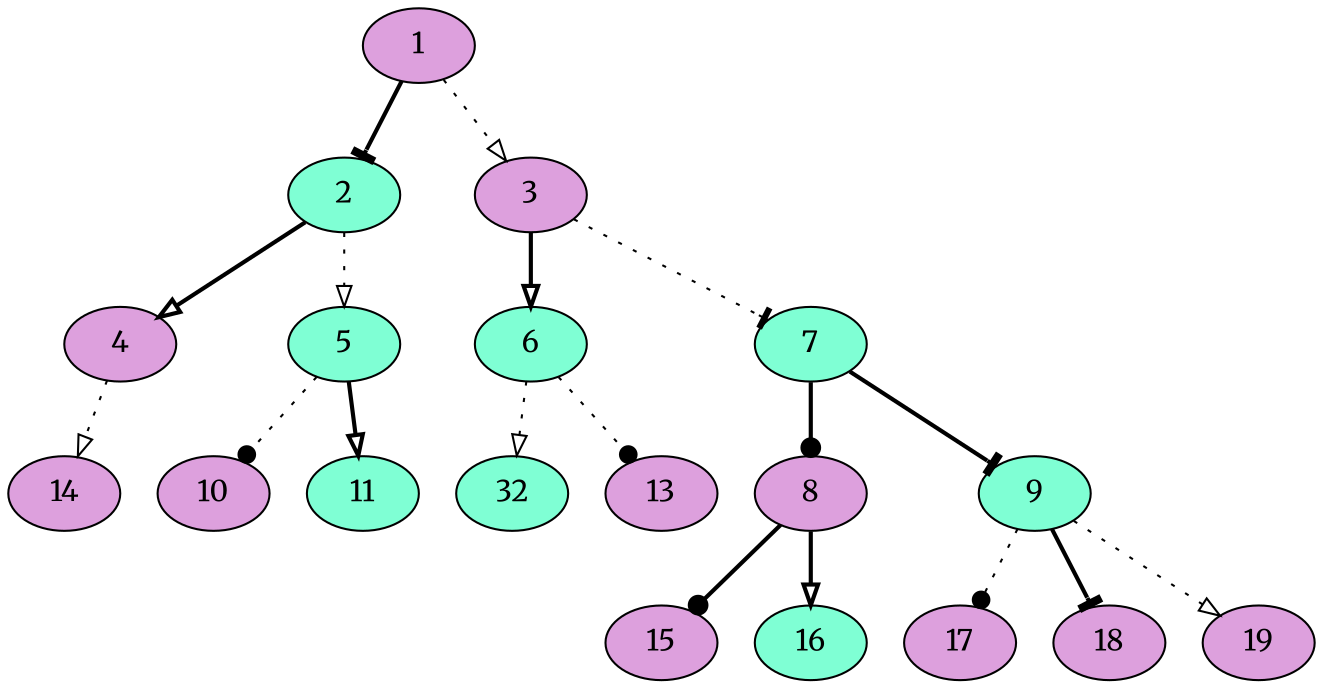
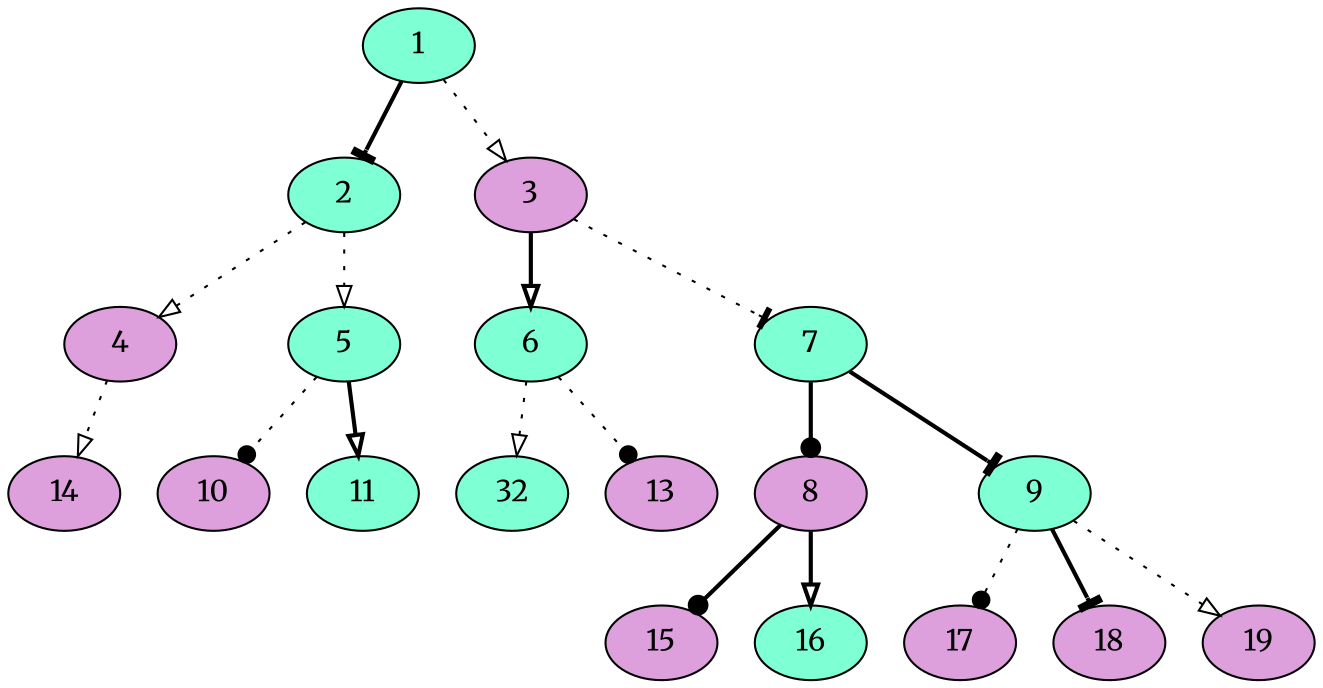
node "1": fillcolor plum -> aquamarine
edge "2" -> "4": style bold -> dotted
